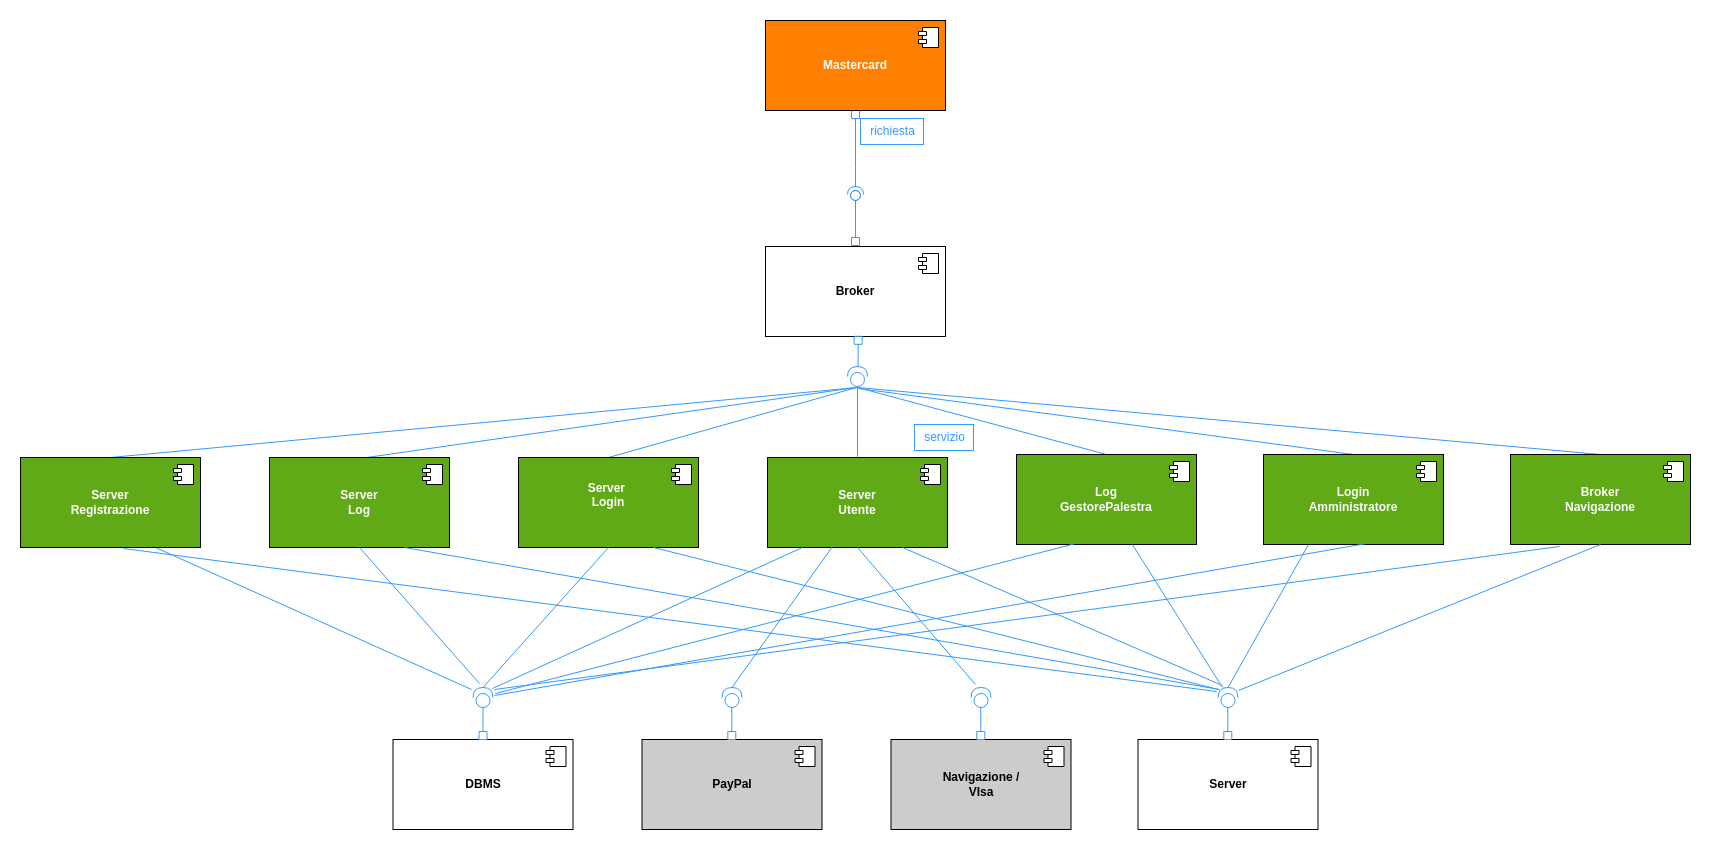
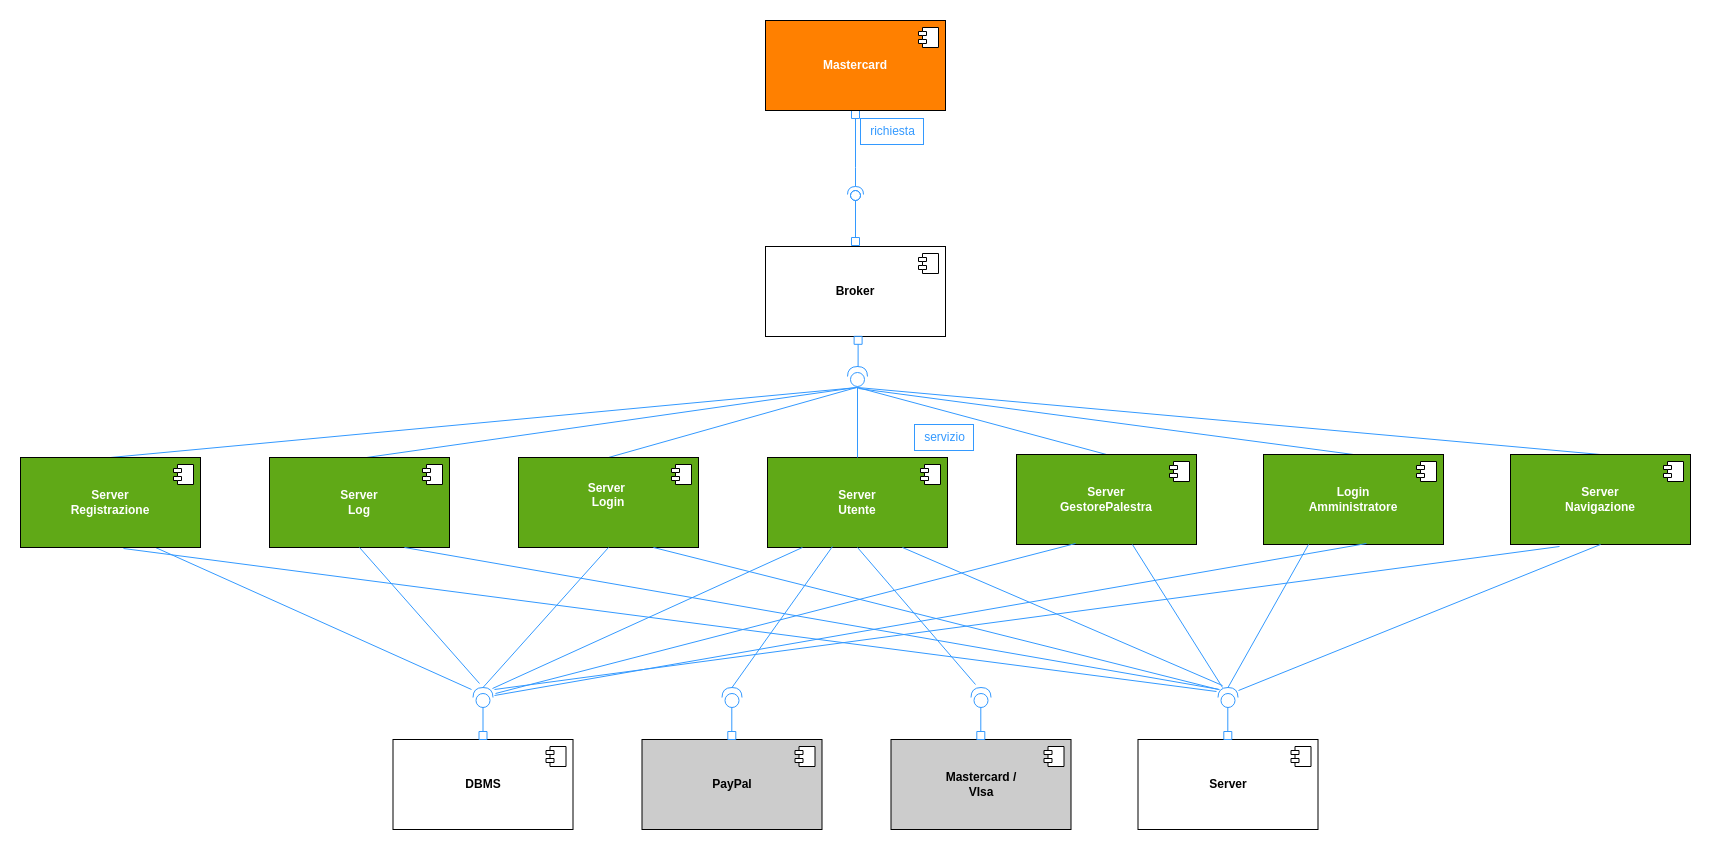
node "Log GestorePalestra": label "Log GestorePalestra" -> "Server GestorePalestra"
node "Broker Navigazione": label "Broker Navigazione" -> "Server Navigazione"
node "Navigazione / VIsa": label "Navigazione / VIsa" -> "Mastercard / VIsa"
